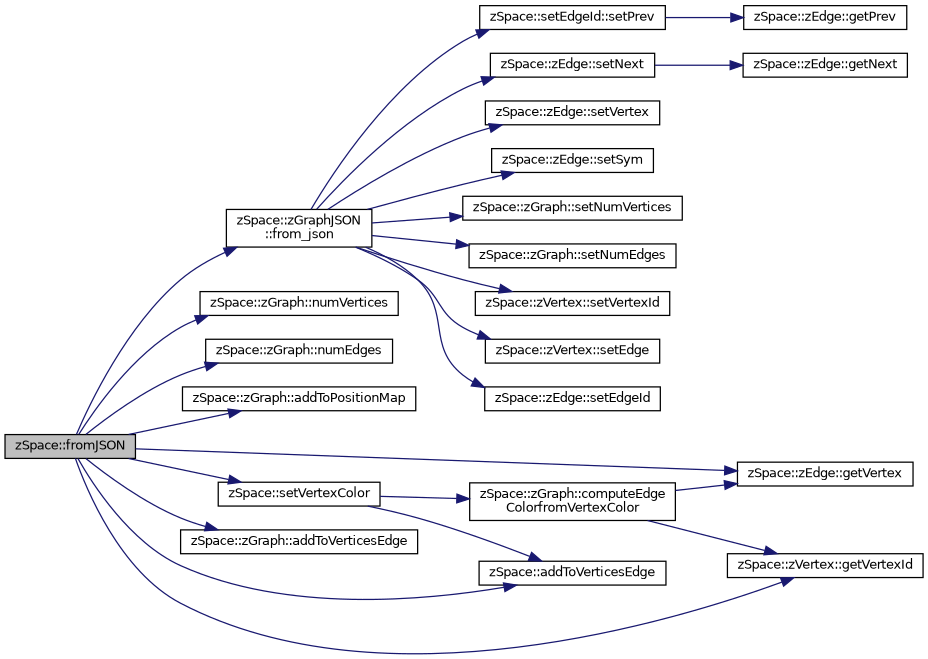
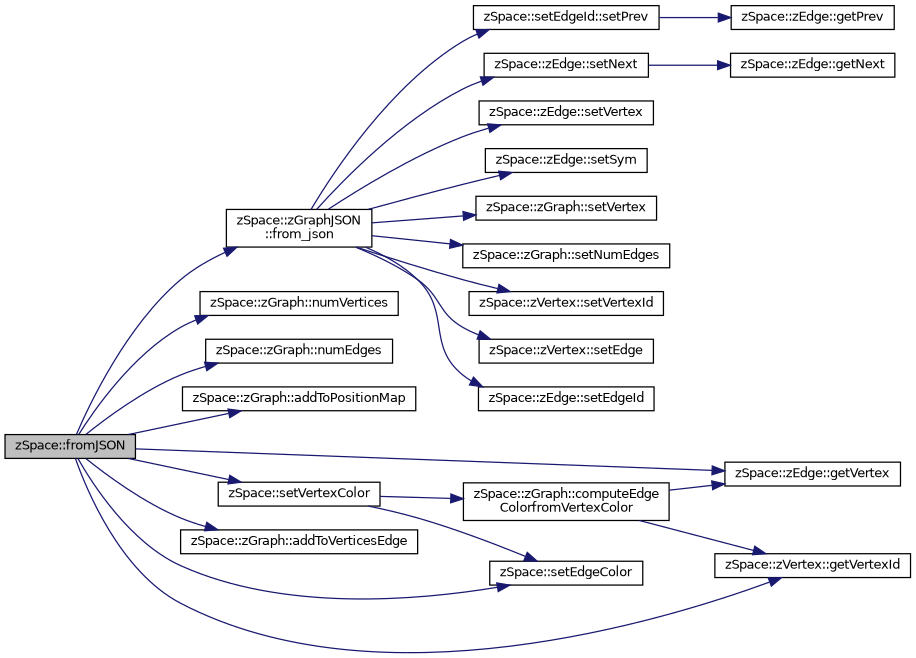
node "zSpace::zGraph::setNumVertices": label "zSpace::zGraph::setNumVertices" -> "zSpace::zGraph::setVertex"
node "zSpace::addToVerticesEdge": label "zSpace::addToVerticesEdge" -> "zSpace::setEdgeColor"
